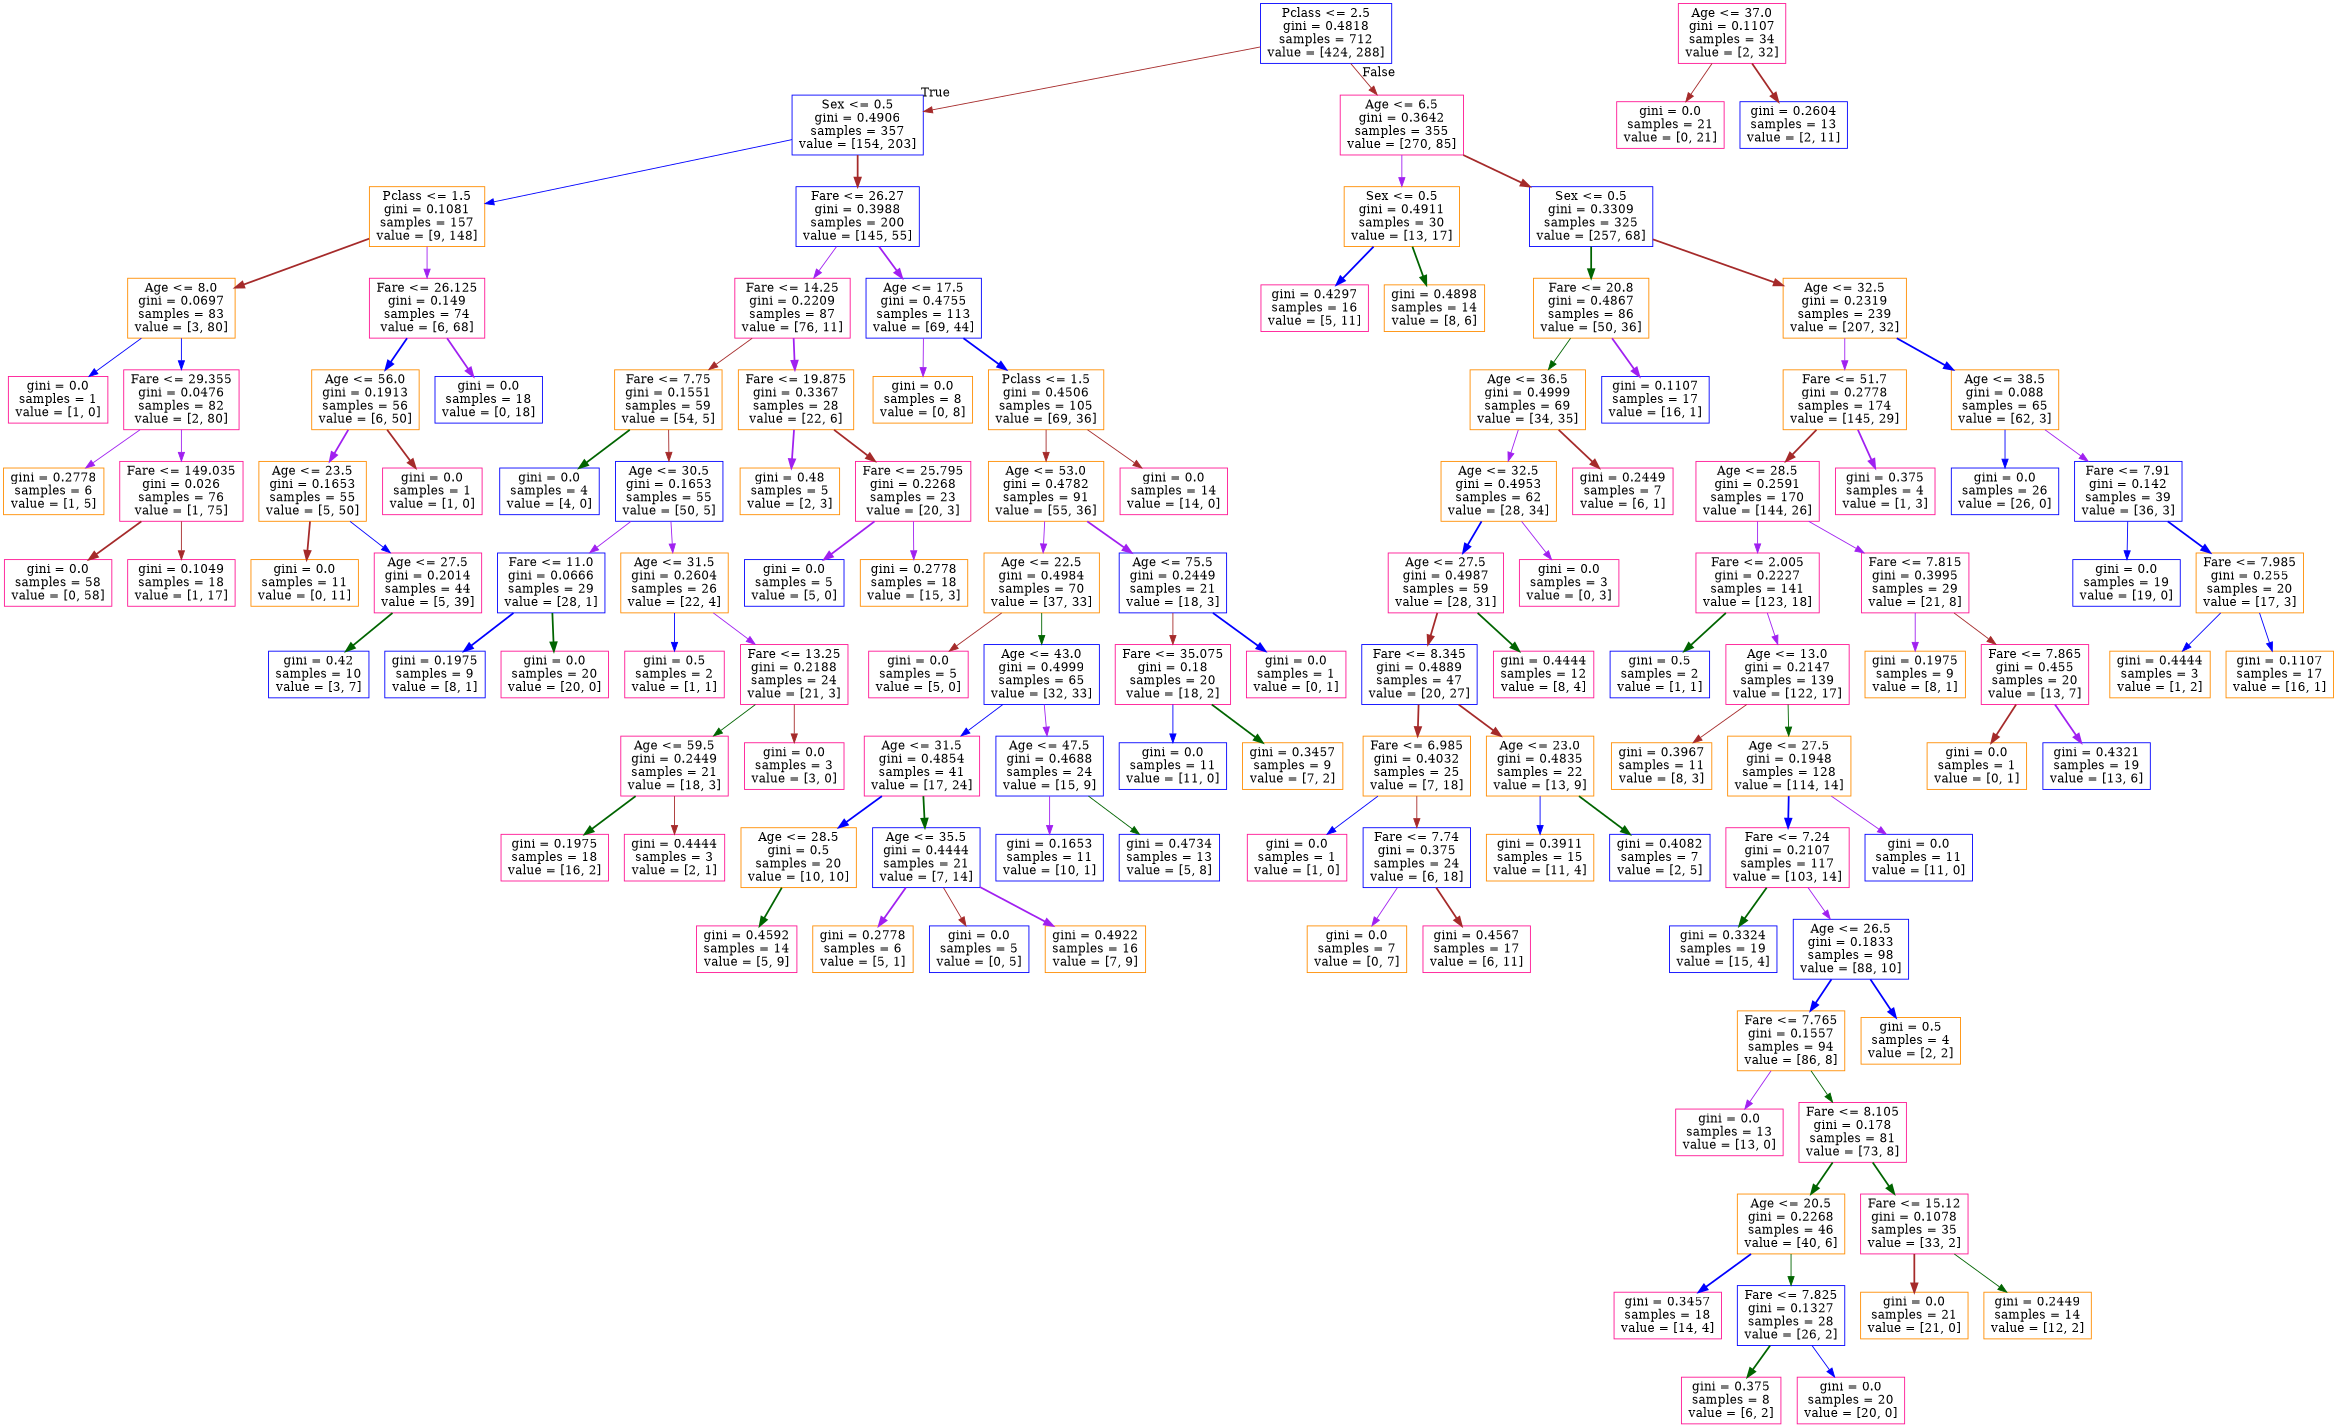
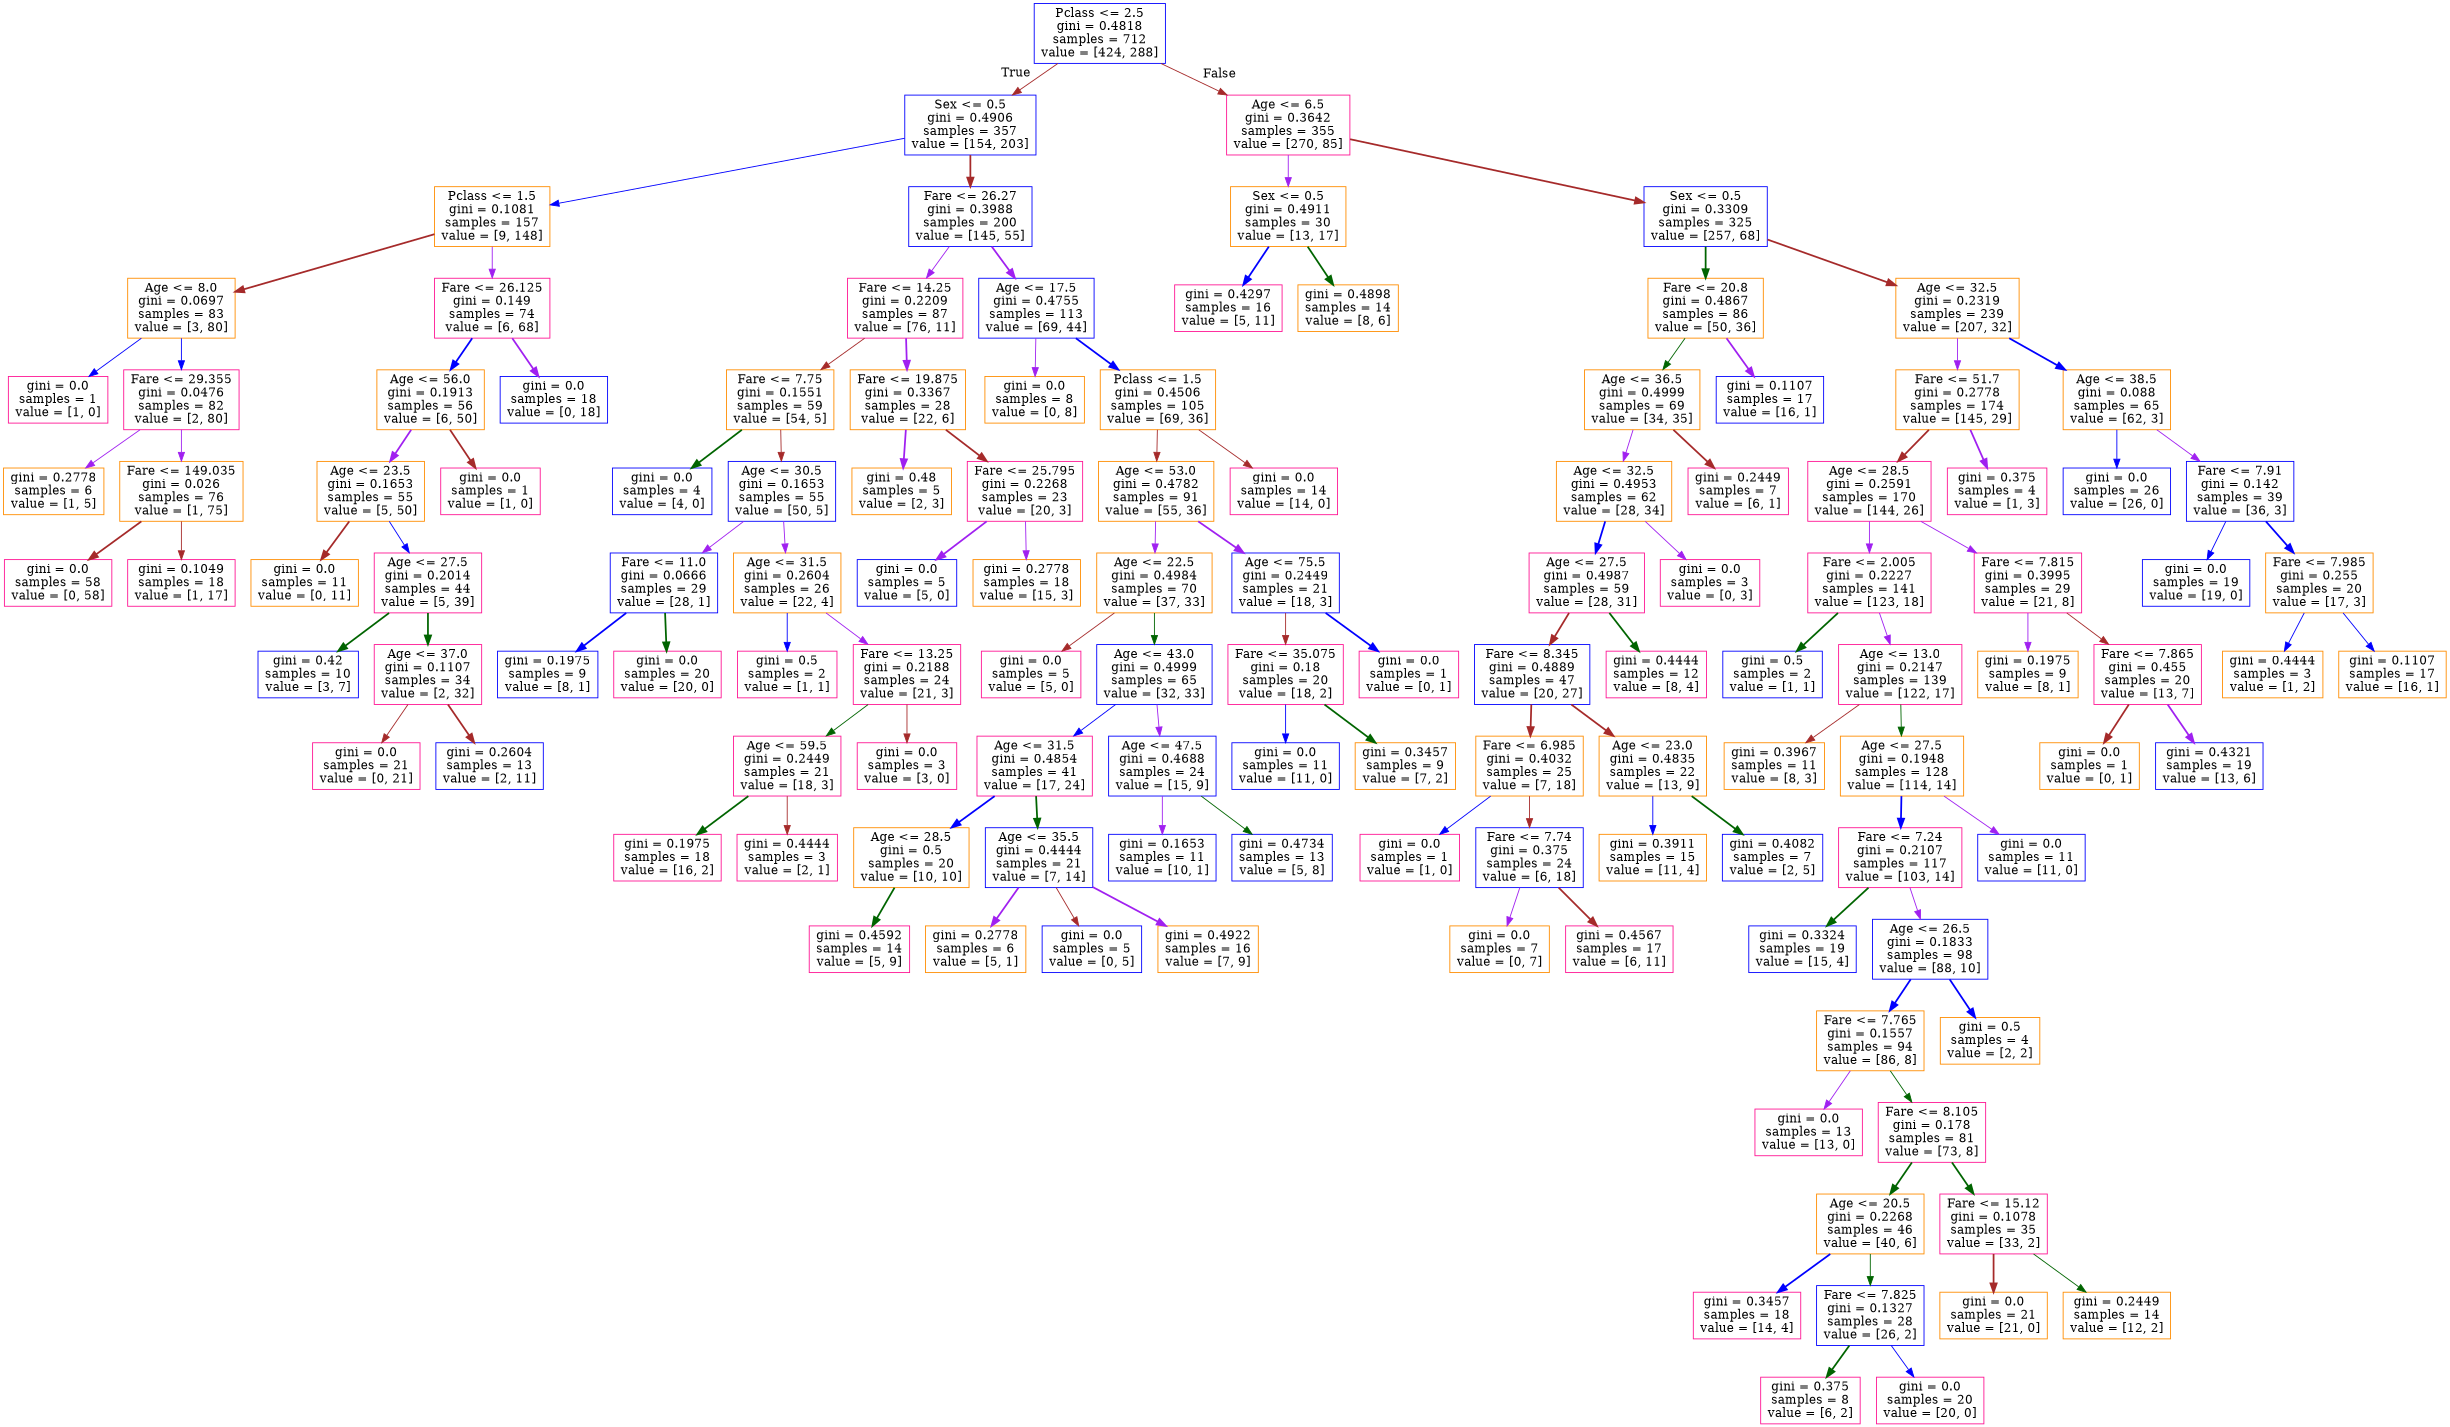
node "Fare <= 149.035 gini = 0.026 samples = 76 value = [1, 75]": color deeppink -> darkorange
edge "Age <= 27.5 gini = 0.2014 samples = 44 value = [5, 39]" -> "Age <= 37.0 gini = 0.1107 samples = 34 value = [2, 32]": added
